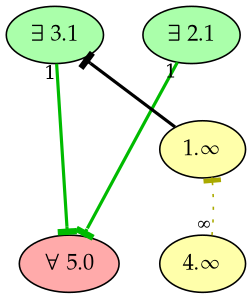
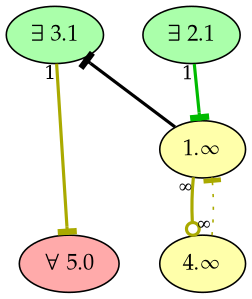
edge "∃ 3.1" -> "∀ 5.0": color #00bb00 -> #aaaa00
edge "∃ 2.1" -> "∀ 5.0": now "∃ 2.1" -> "1.∞"
edge "1.∞" -> "4.∞": added
